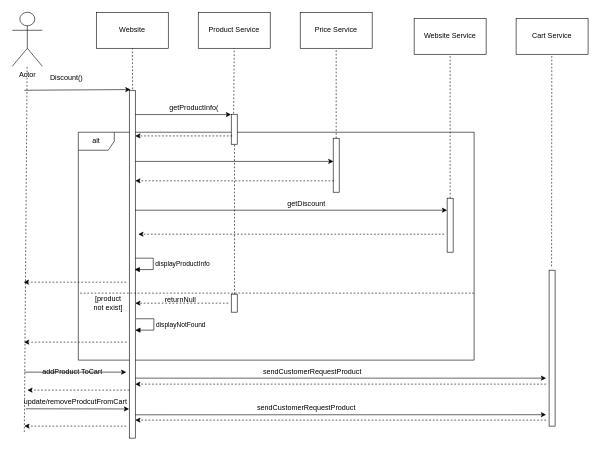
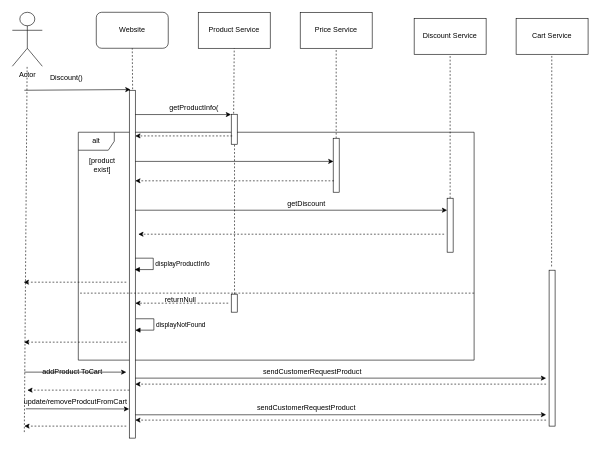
node "Website": shape rectangle -> rounded rectangle
node "Website Service": label "Website Service" -> "Discount Service"
node "[product exist]": added
node "[product not exist]": removed
